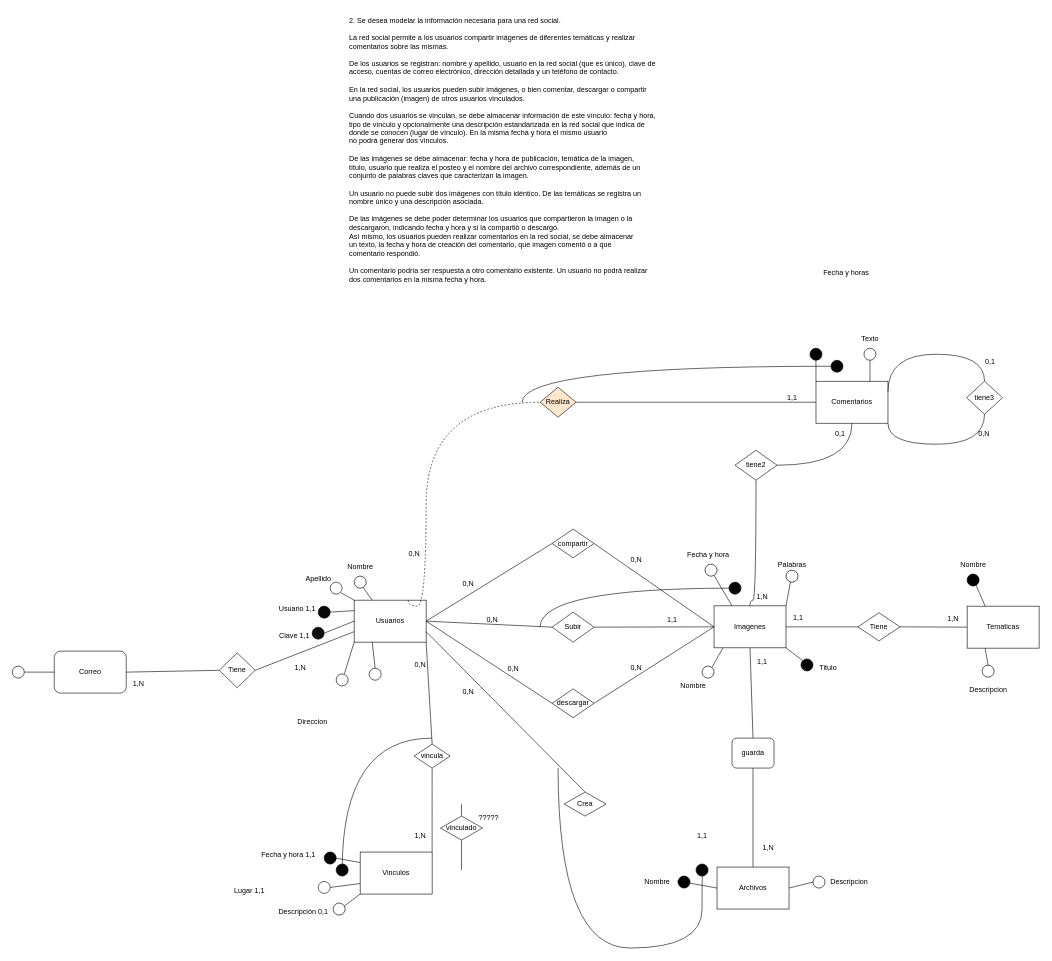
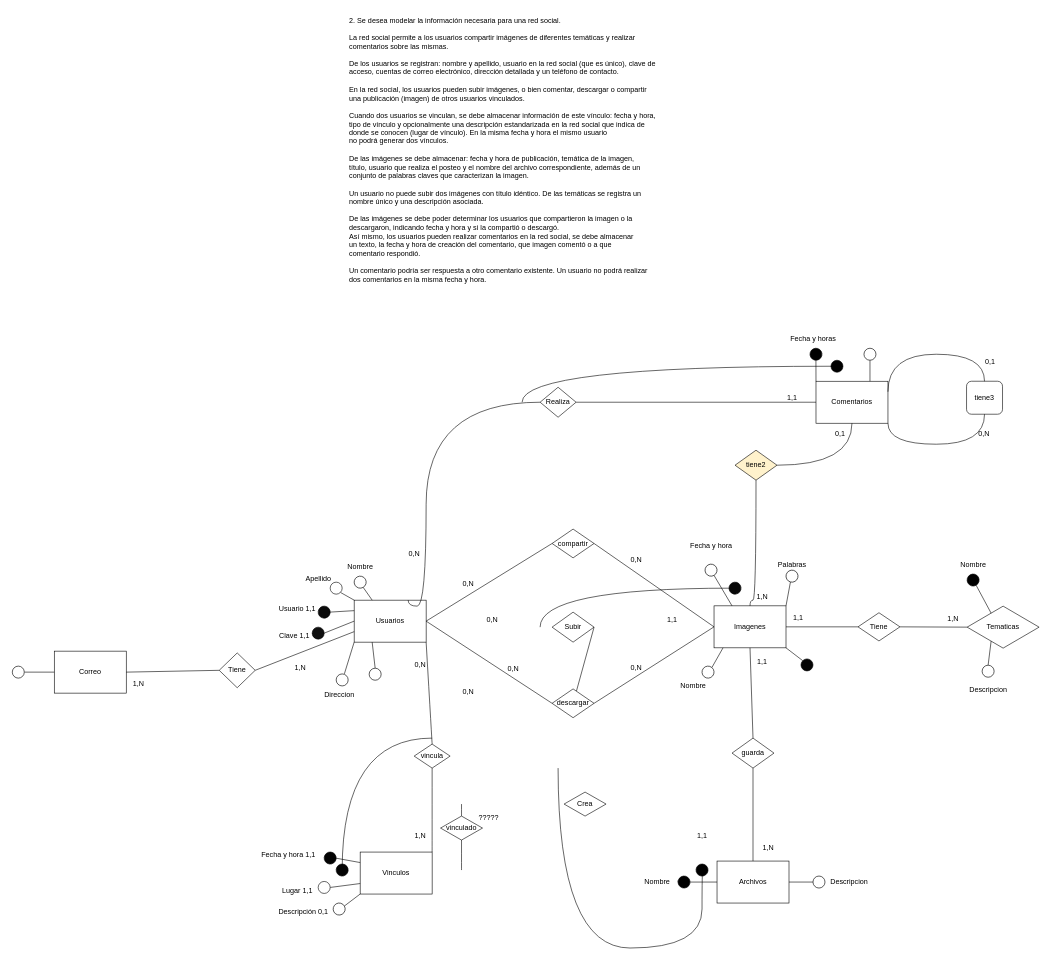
node "Fecha y horas": moved (846, 273) -> (813, 339)
node "Texto": removed
node "tiene3": shape diamond -> rounded rectangle
node "Realiza": fillcolor #ffe6cc -> #ffffff
node "tiene2": fillcolor #ffffff -> #fff2cc
edge "Realiza" -- "Usuarios": style dashed -> solid
node "Fecha y hora": moved (708, 555) -> (711, 546)
edge "Usuarios" -- "Subir": removed
edge "Imagenes" -- "Subir": now "descargar" -- "Subir"
node "Tematicas": shape rectangle -> diamond
node "Titulo": removed
node "Correo": shape rounded rectangle -> rectangle
edge "Usuarios" -- "Crea": removed
node "Direccion": moved (312, 722) -> (339, 695)
node "guarda": shape rounded rectangle -> diamond
node "Archivos": moved (753, 888) -> (753, 882)
node "Lugar 1,1": moved (249, 891) -> (297, 891)
